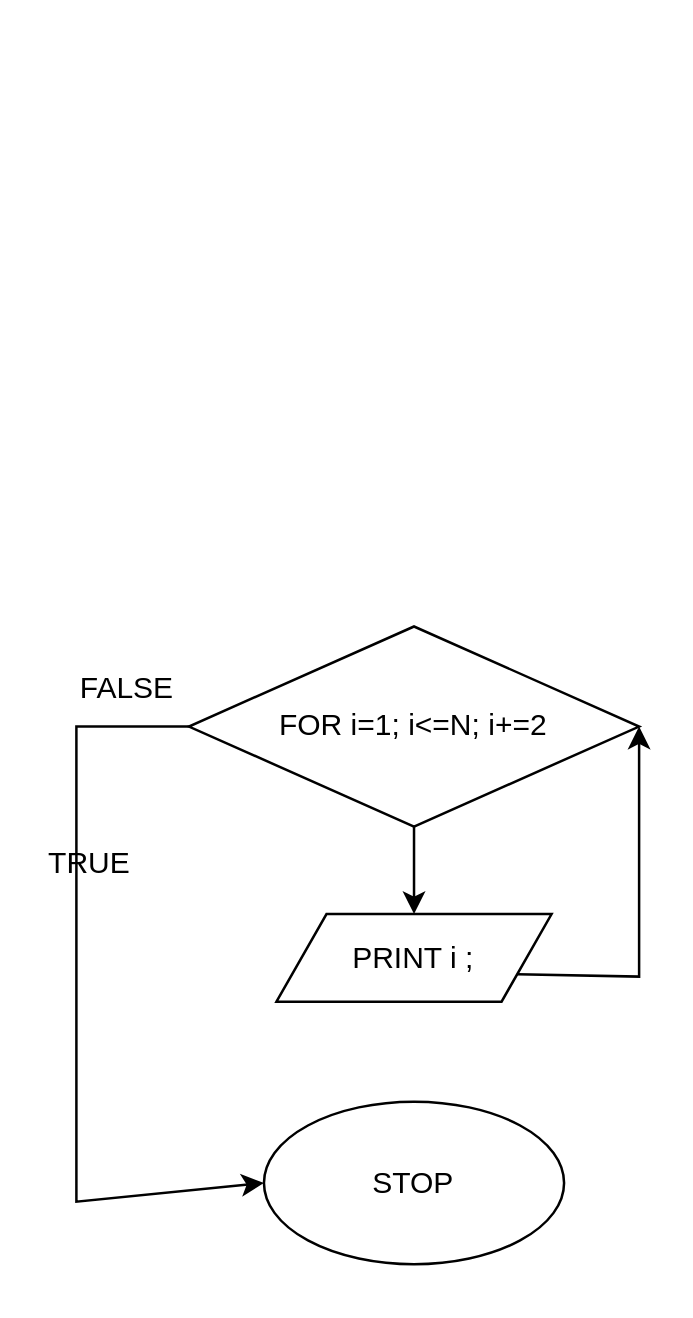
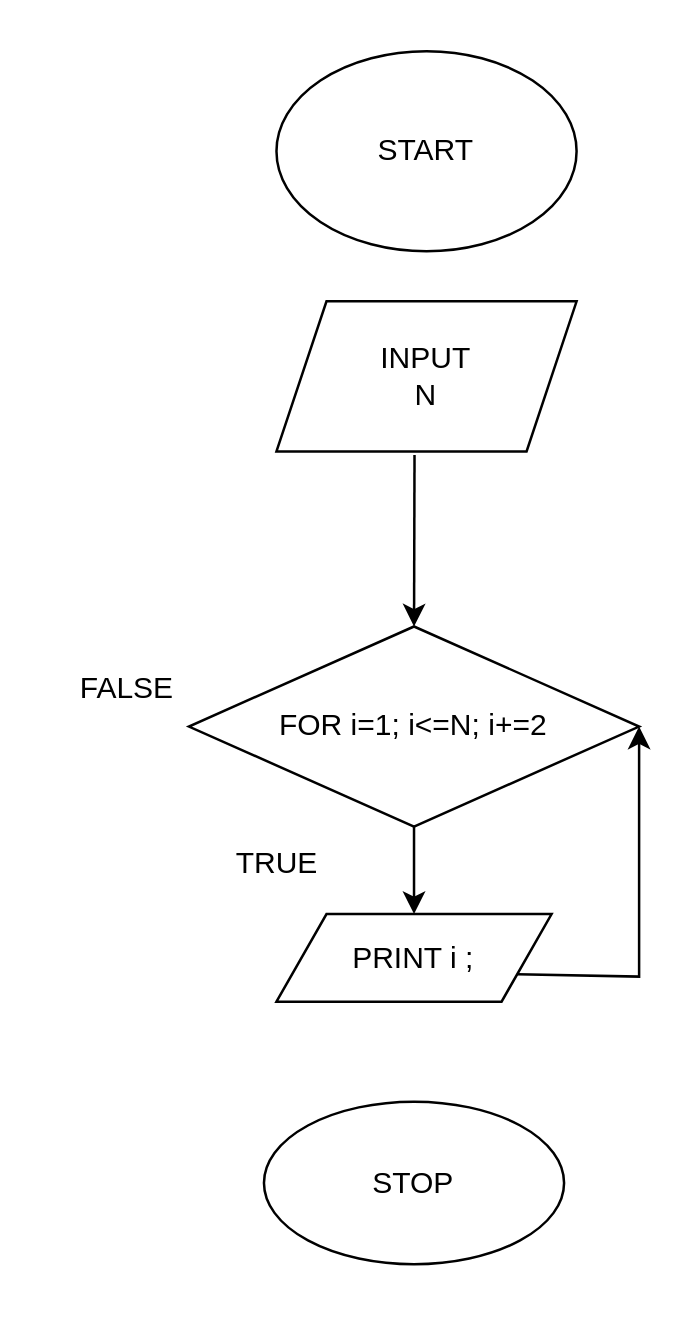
node "START": added
node "INPUT N": added
edge "INPUT N" -> "FOR i=1; i<=N; i+=2": added
node "TRUE": moved (89, 864) -> (276, 864)
edge "FOR i=1; i<=N; i+=2" -> "STOP": removed
